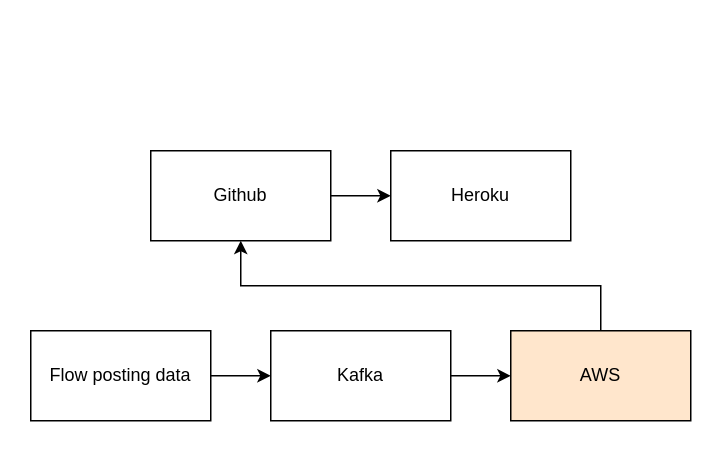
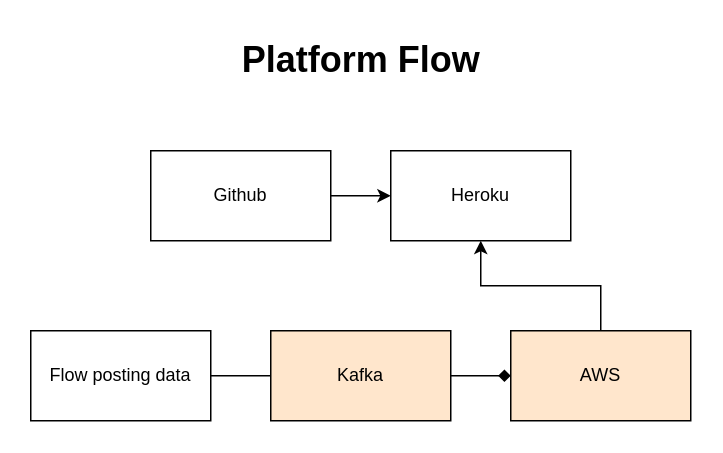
node "Platform Flow": added
edge "AWS" -> "Github": now "AWS" -> "Heroku"
edge "Flow posting data" -> "Kafka": arrowhead classic -> none
node "Kafka": fillcolor #ffffff -> #ffe6cc
edge "Kafka" -> "AWS": arrowhead classic -> diamond
